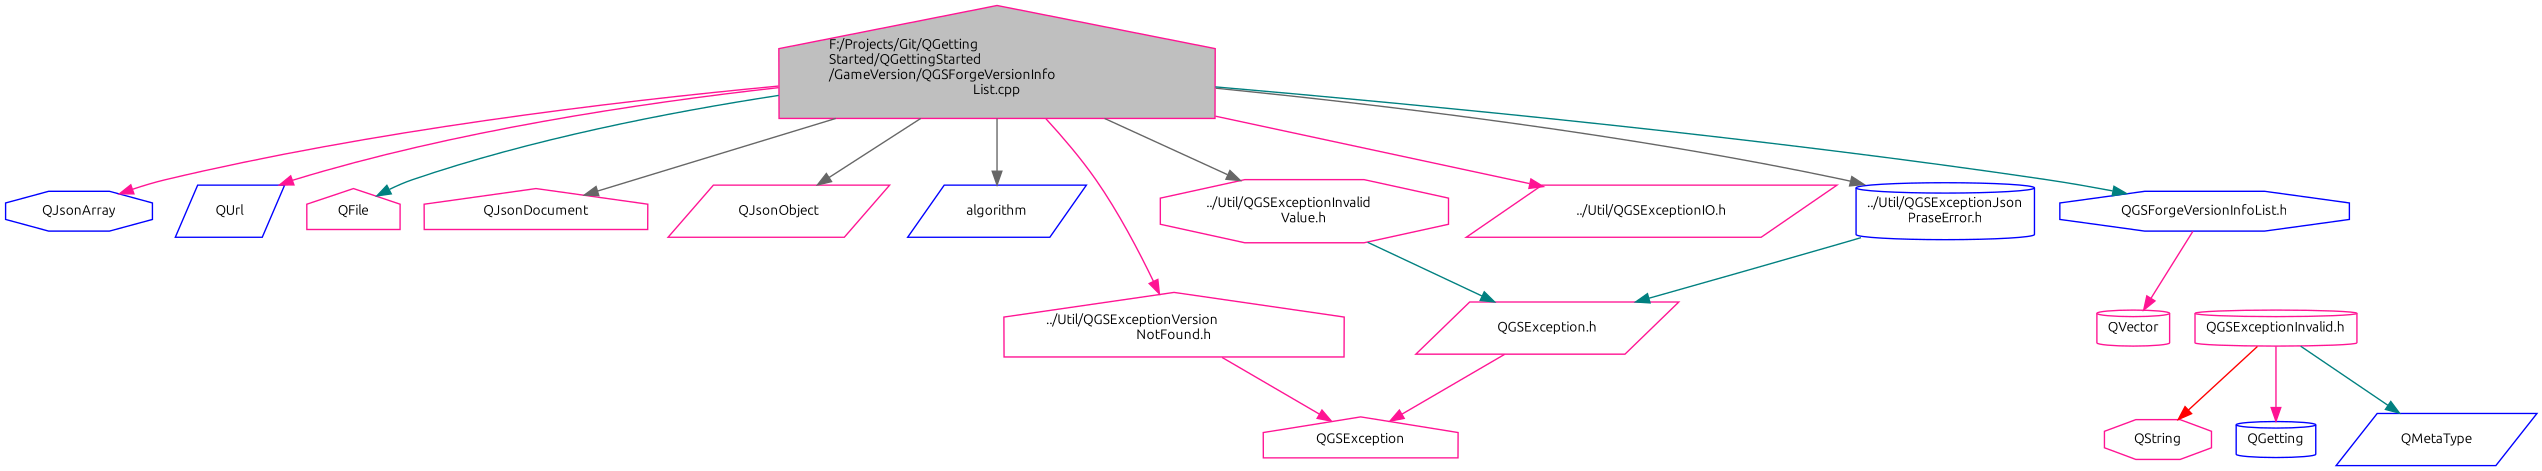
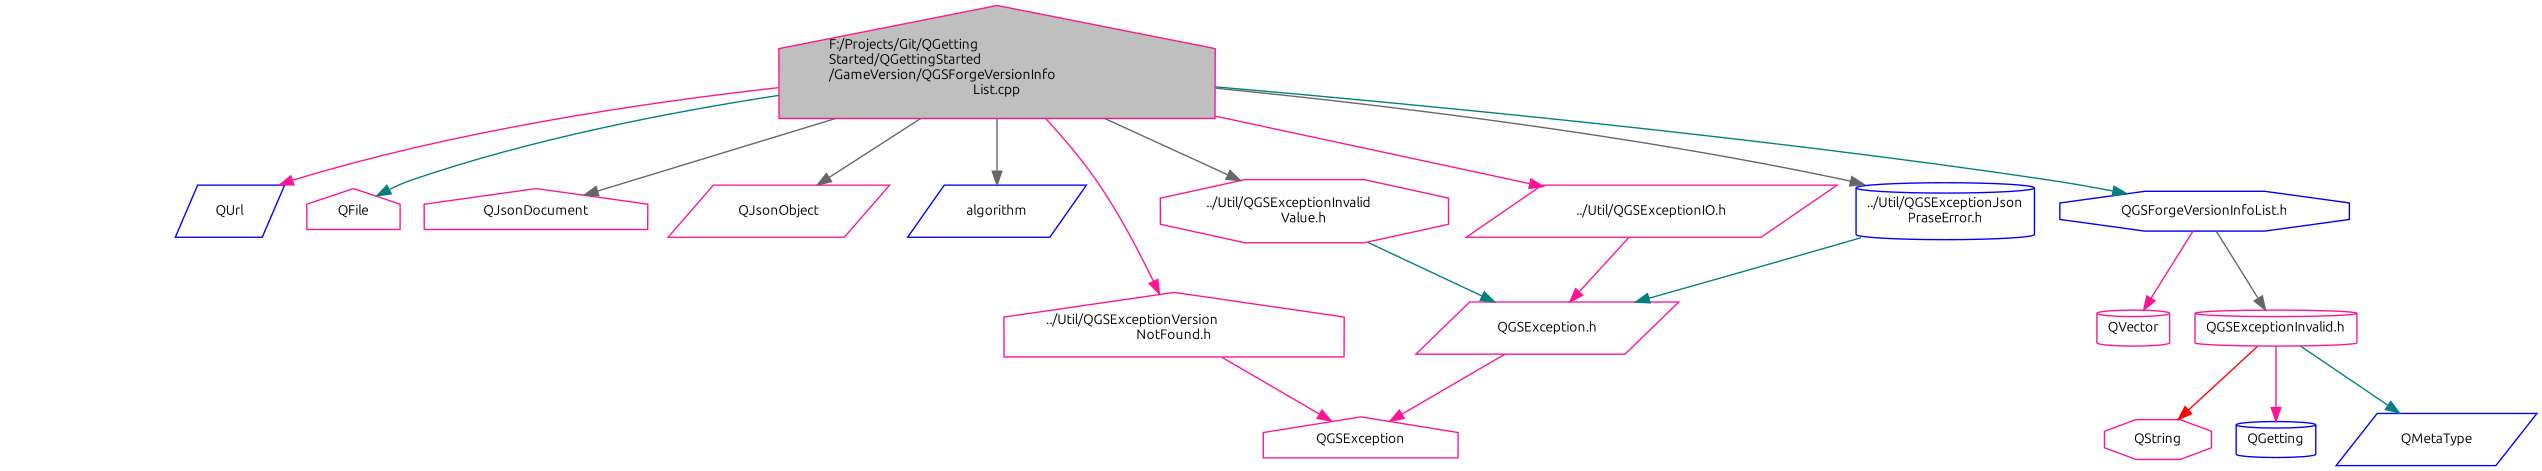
node "QJsonArray": removed
edge "../Util/QGSExceptionIO.h" -> "QGSException.h": added
edge "QGSForgeVersionInfoList.h" -> "QGSExceptionInvalid.h": added
